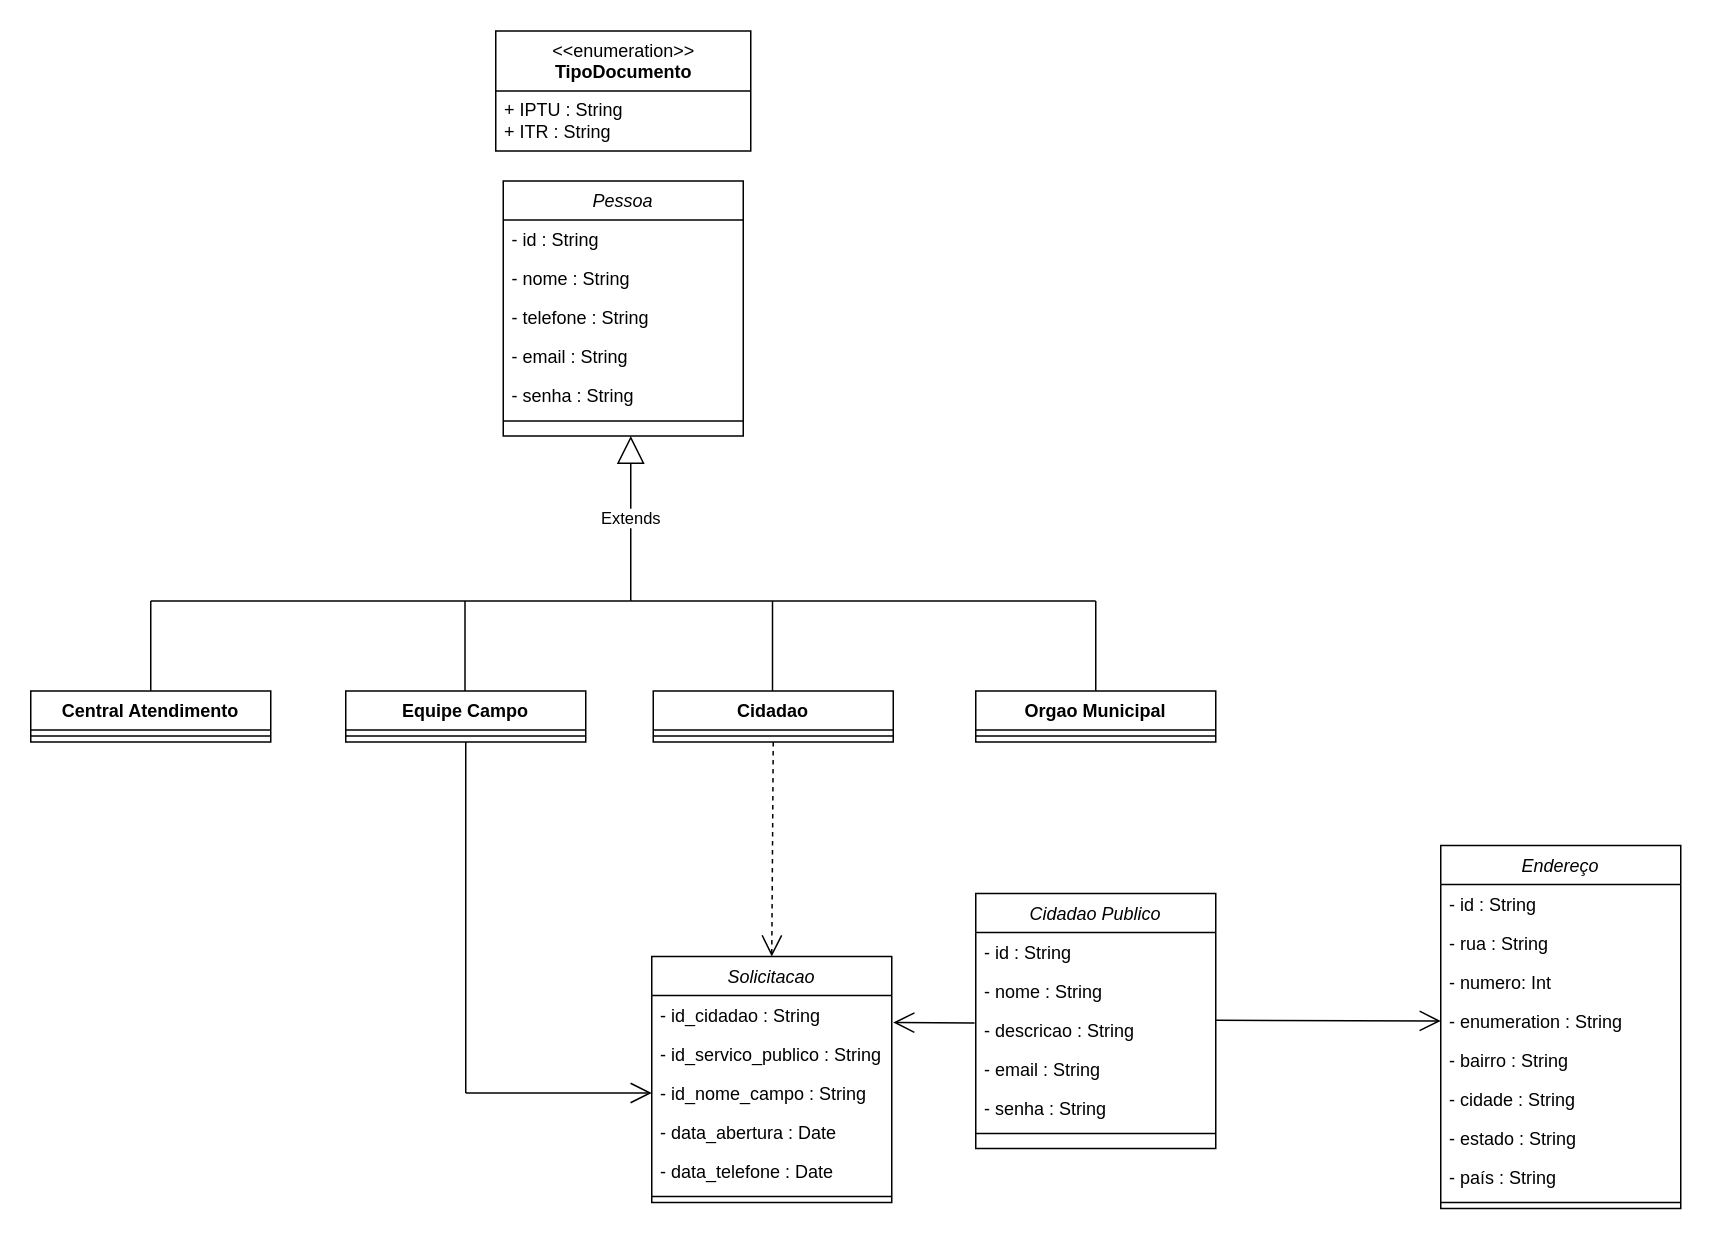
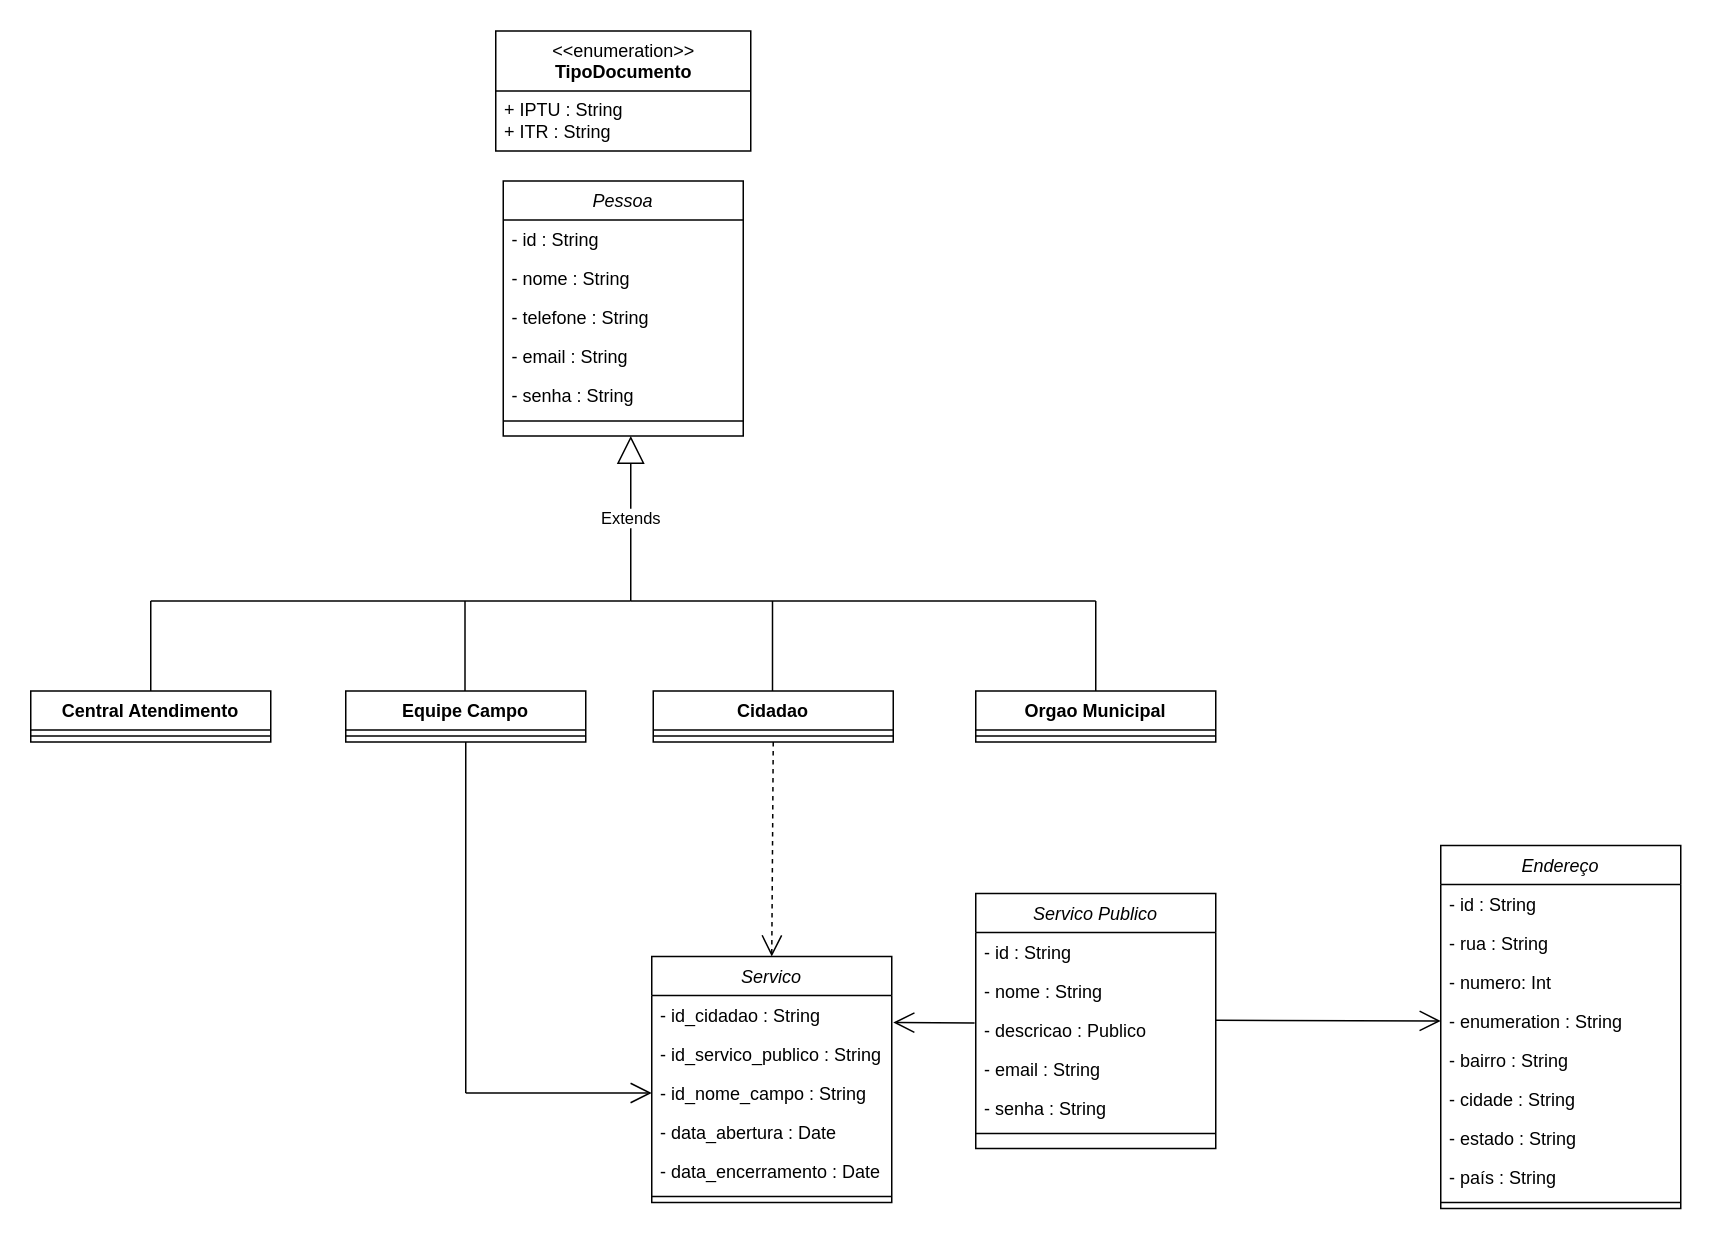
node "Cidadao Publico": label "Cidadao Publico" -> "Servico Publico"
node "Solicitacao": label "Solicitacao" -> "Servico"
node "- descricao : String": label "- descricao : String" -> "- descricao : Publico"
node "- data_telefone : Date": label "- data_telefone : Date" -> "- data_encerramento : Date"
